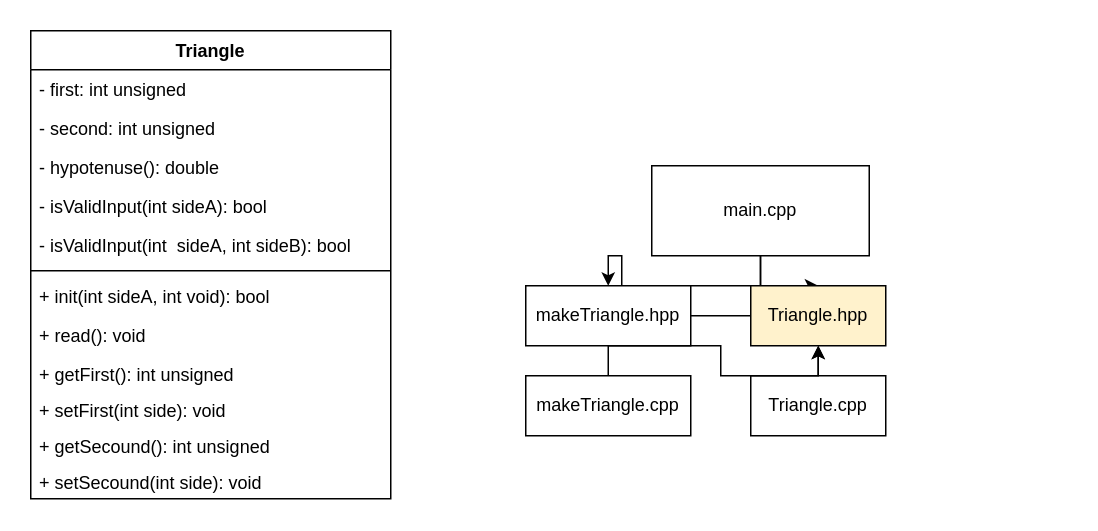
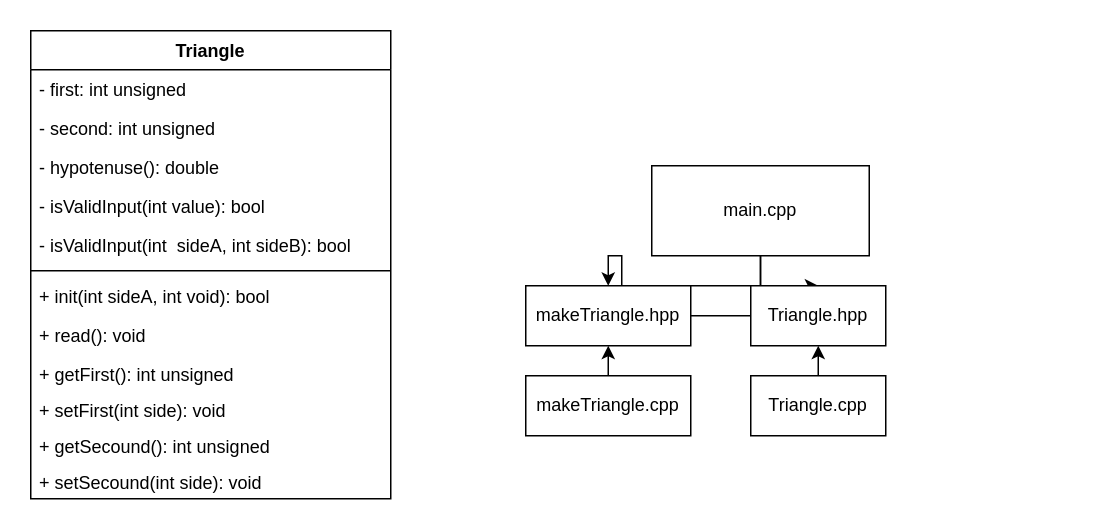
node "- isValidInput(int sideA): bool": label "- isValidInput(int sideA): bool" -> "- isValidInput(int value): bool"
node "Triangle.hpp": fillcolor #fff2cc -> #ffffff
edge "makeTriangle.cpp" -> "Triangle.hpp": now "makeTriangle.cpp" -> "makeTriangle.hpp"
